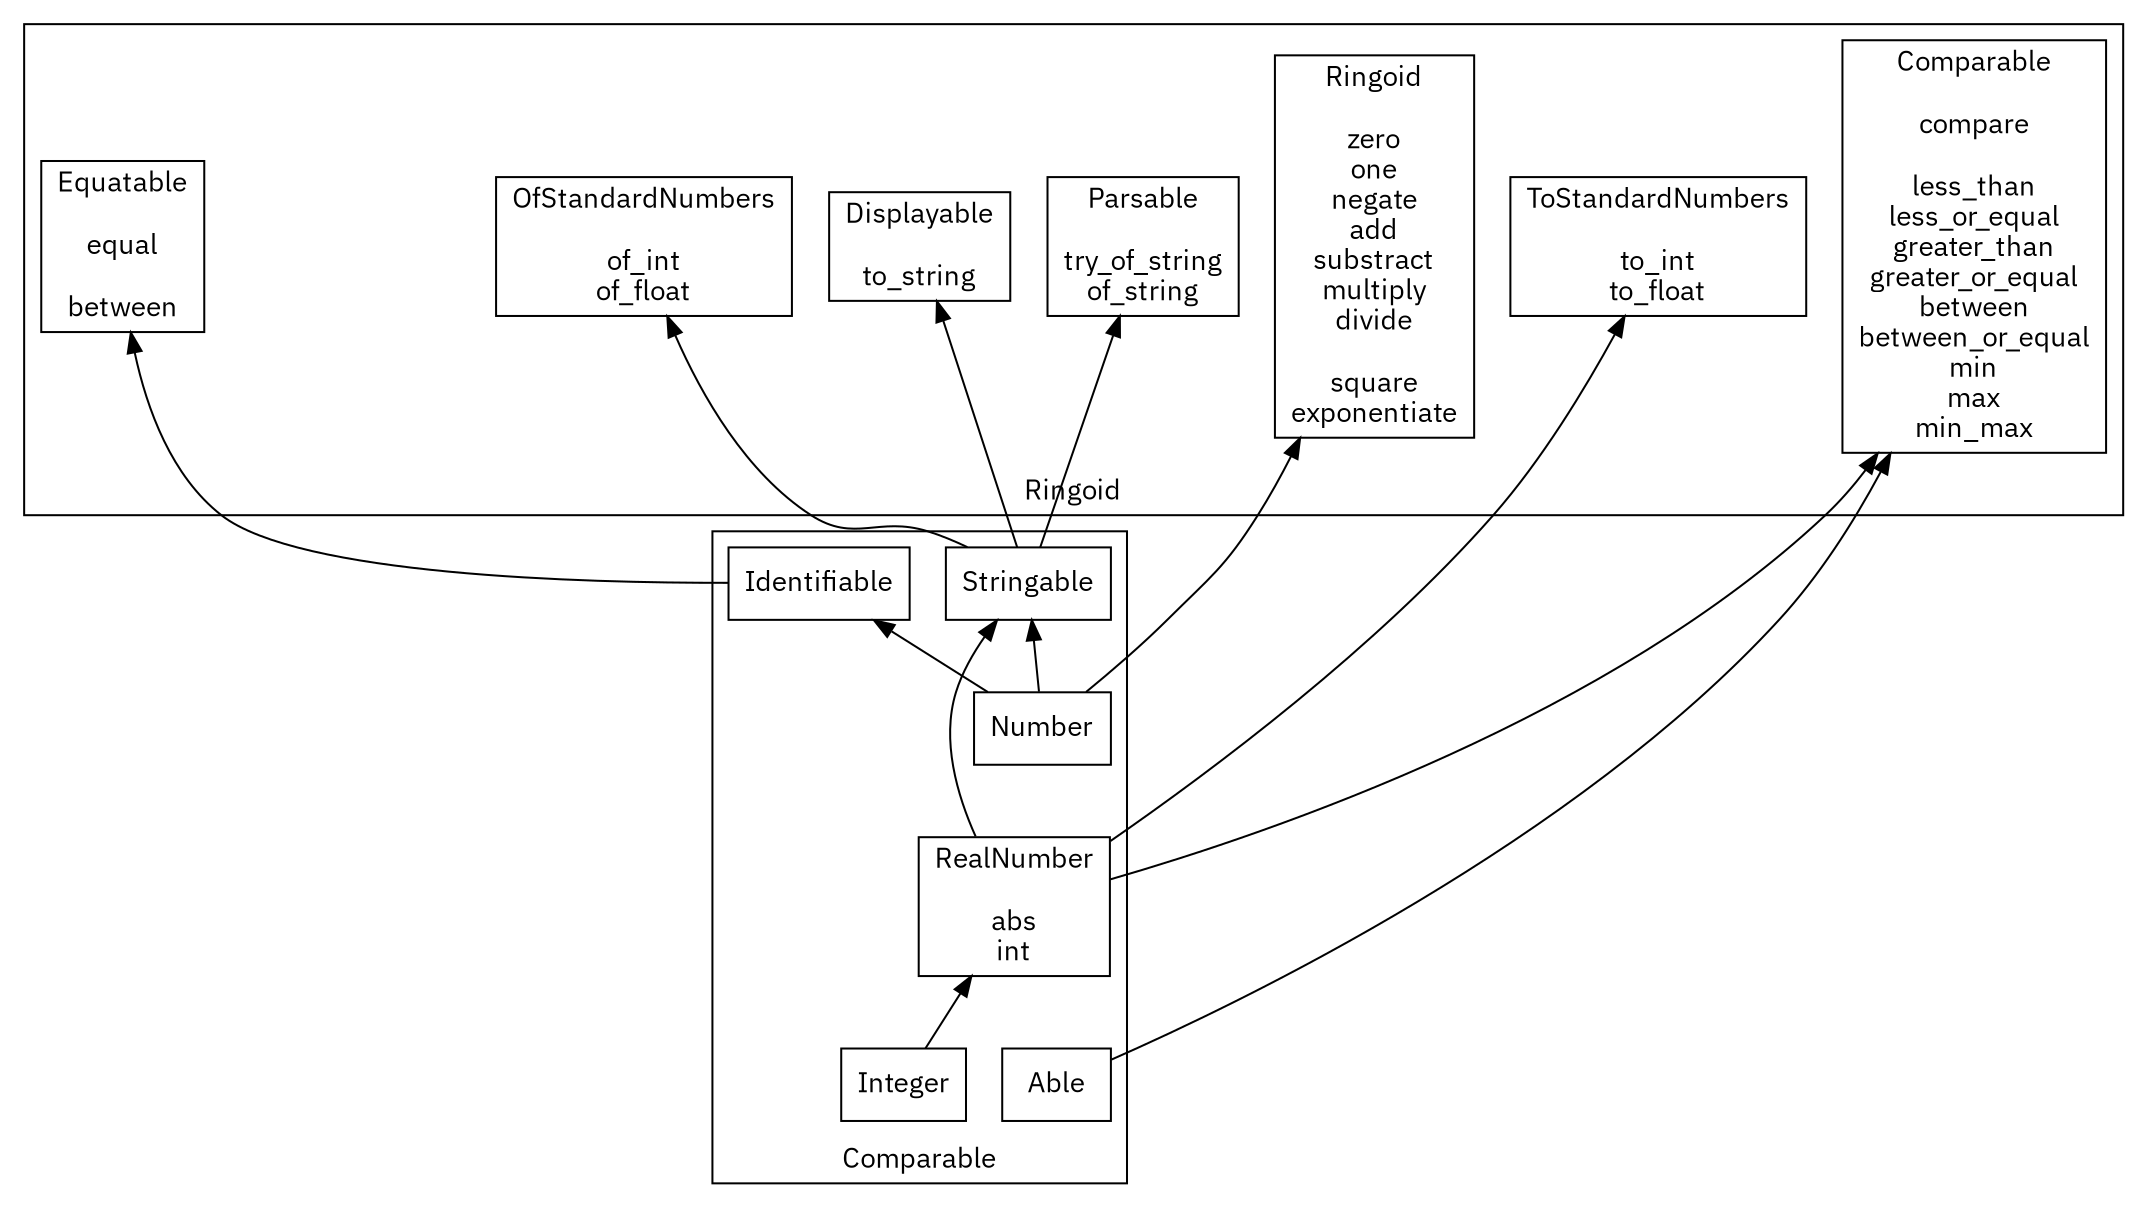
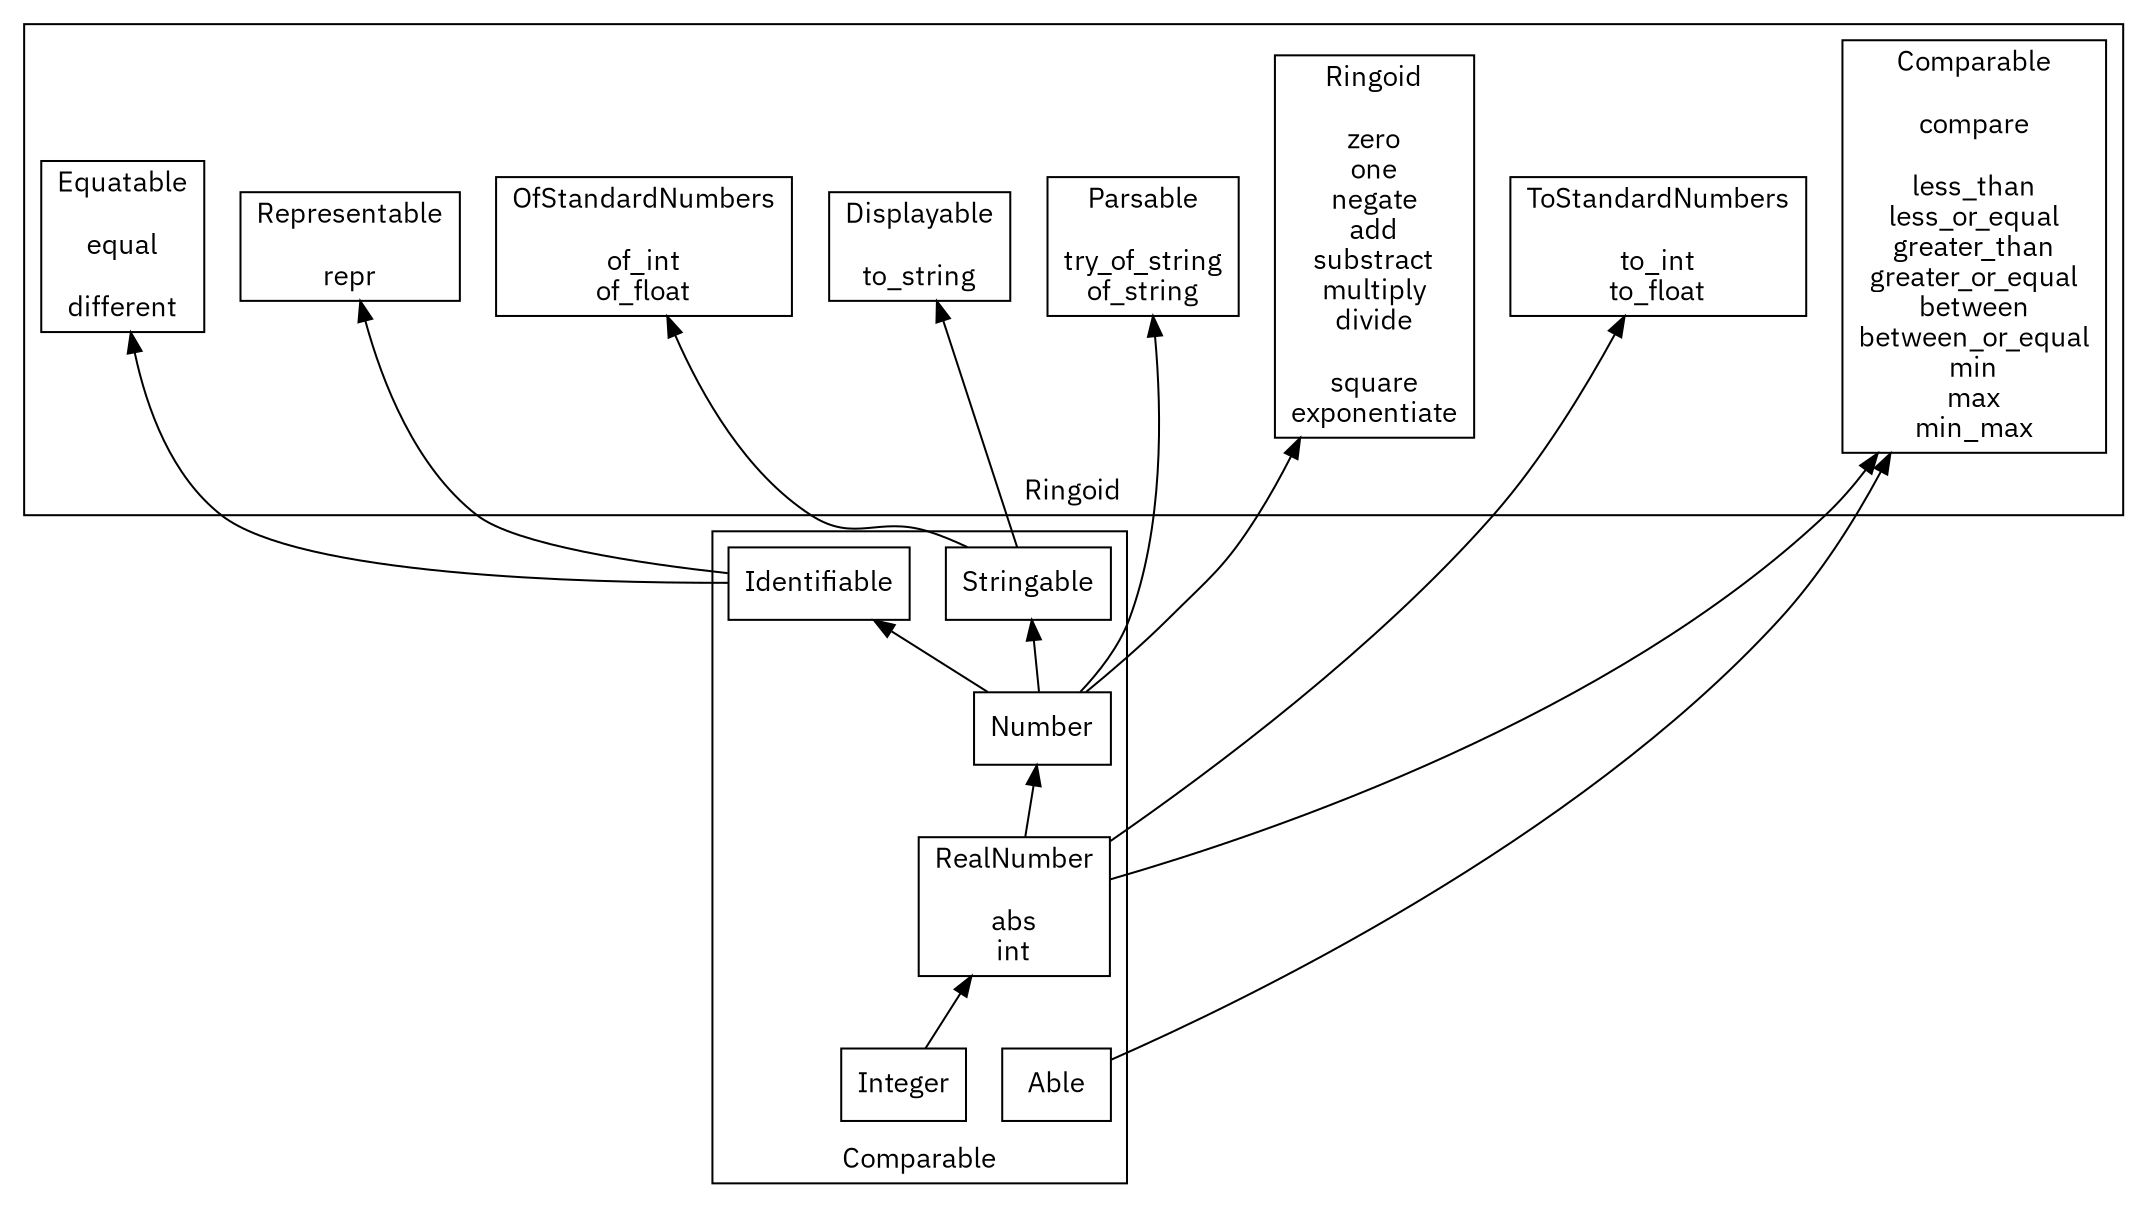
node "Equatable equal between": label "Equatable equal between" -> "Equatable equal different"
node "Representable repr": added
edge "Stringable" -> "Parsable try_of_string of_string": now "Number" -> "Parsable try_of_string of_string"
edge "RealNumber abs int" -> "Stringable": now "RealNumber abs int" -> "Number"
